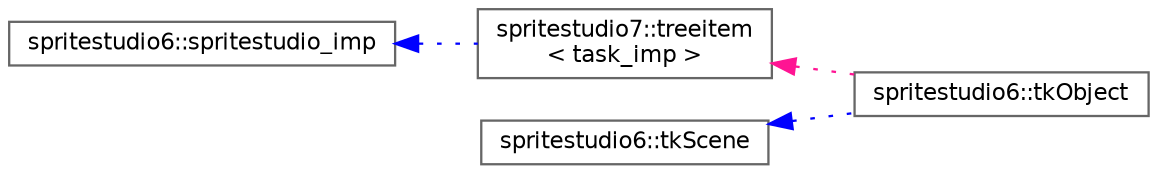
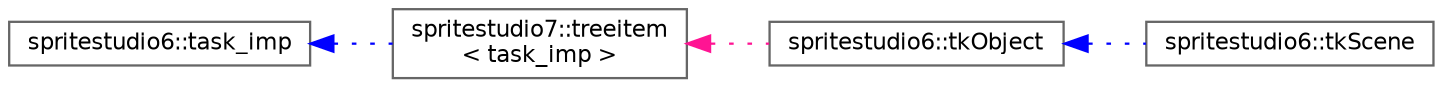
node "spritestudio6::spritestudio_imp": label "spritestudio6::spritestudio_imp" -> "spritestudio6::task_imp"
edge "spritestudio6::tkObject" -> "spritestudio6::tkScene": reversed
